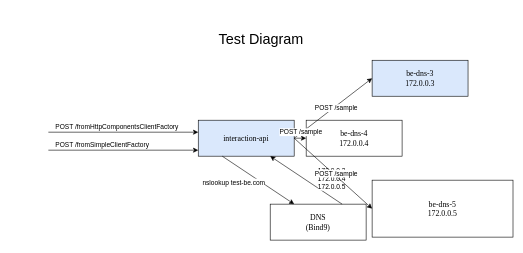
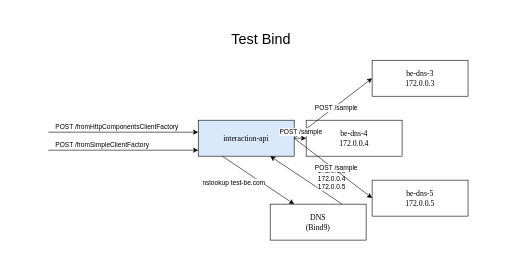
node "Test Diagram": label "Test Diagram" -> "Test Bind"
node "be-dns-3 172.0.0.3": fillcolor #dae8fc -> #ffffff
node "be-dns-5 172.0.0.5": size 141x57 -> 96x36
